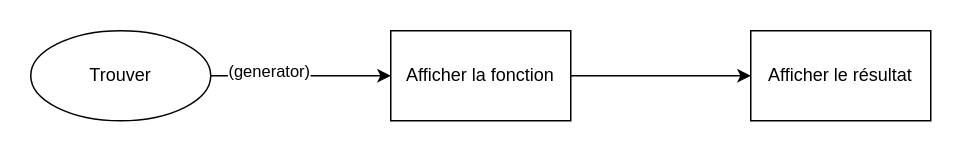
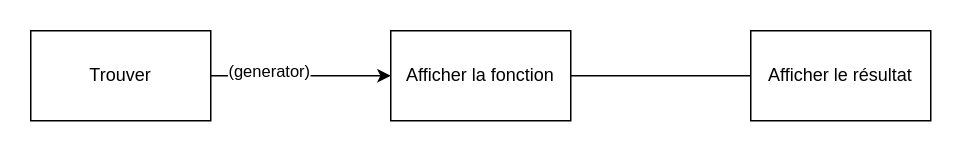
node "Trouver": shape ellipse -> rectangle
edge "Afficher la fonction" -> "Afficher le résultat": arrowhead classic -> none
